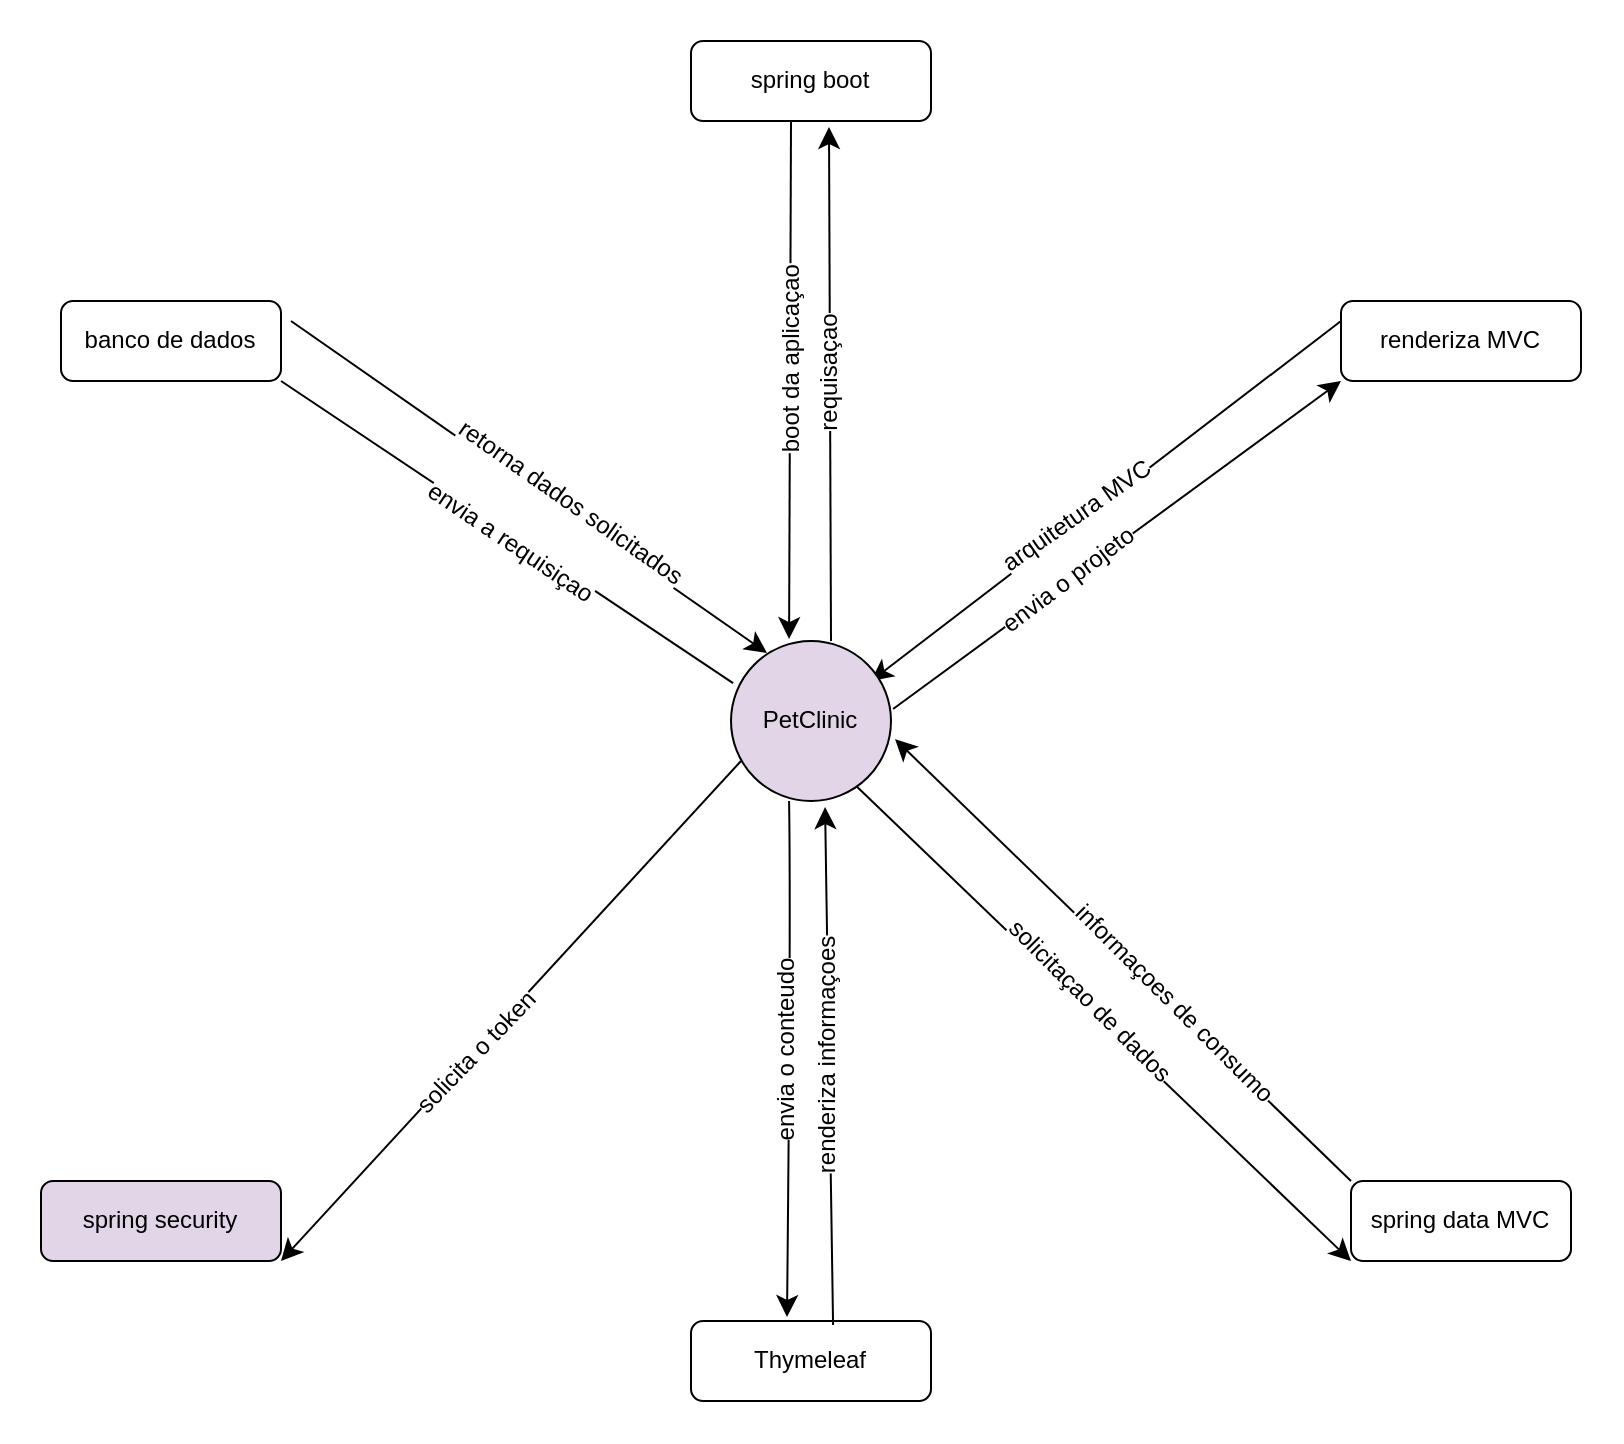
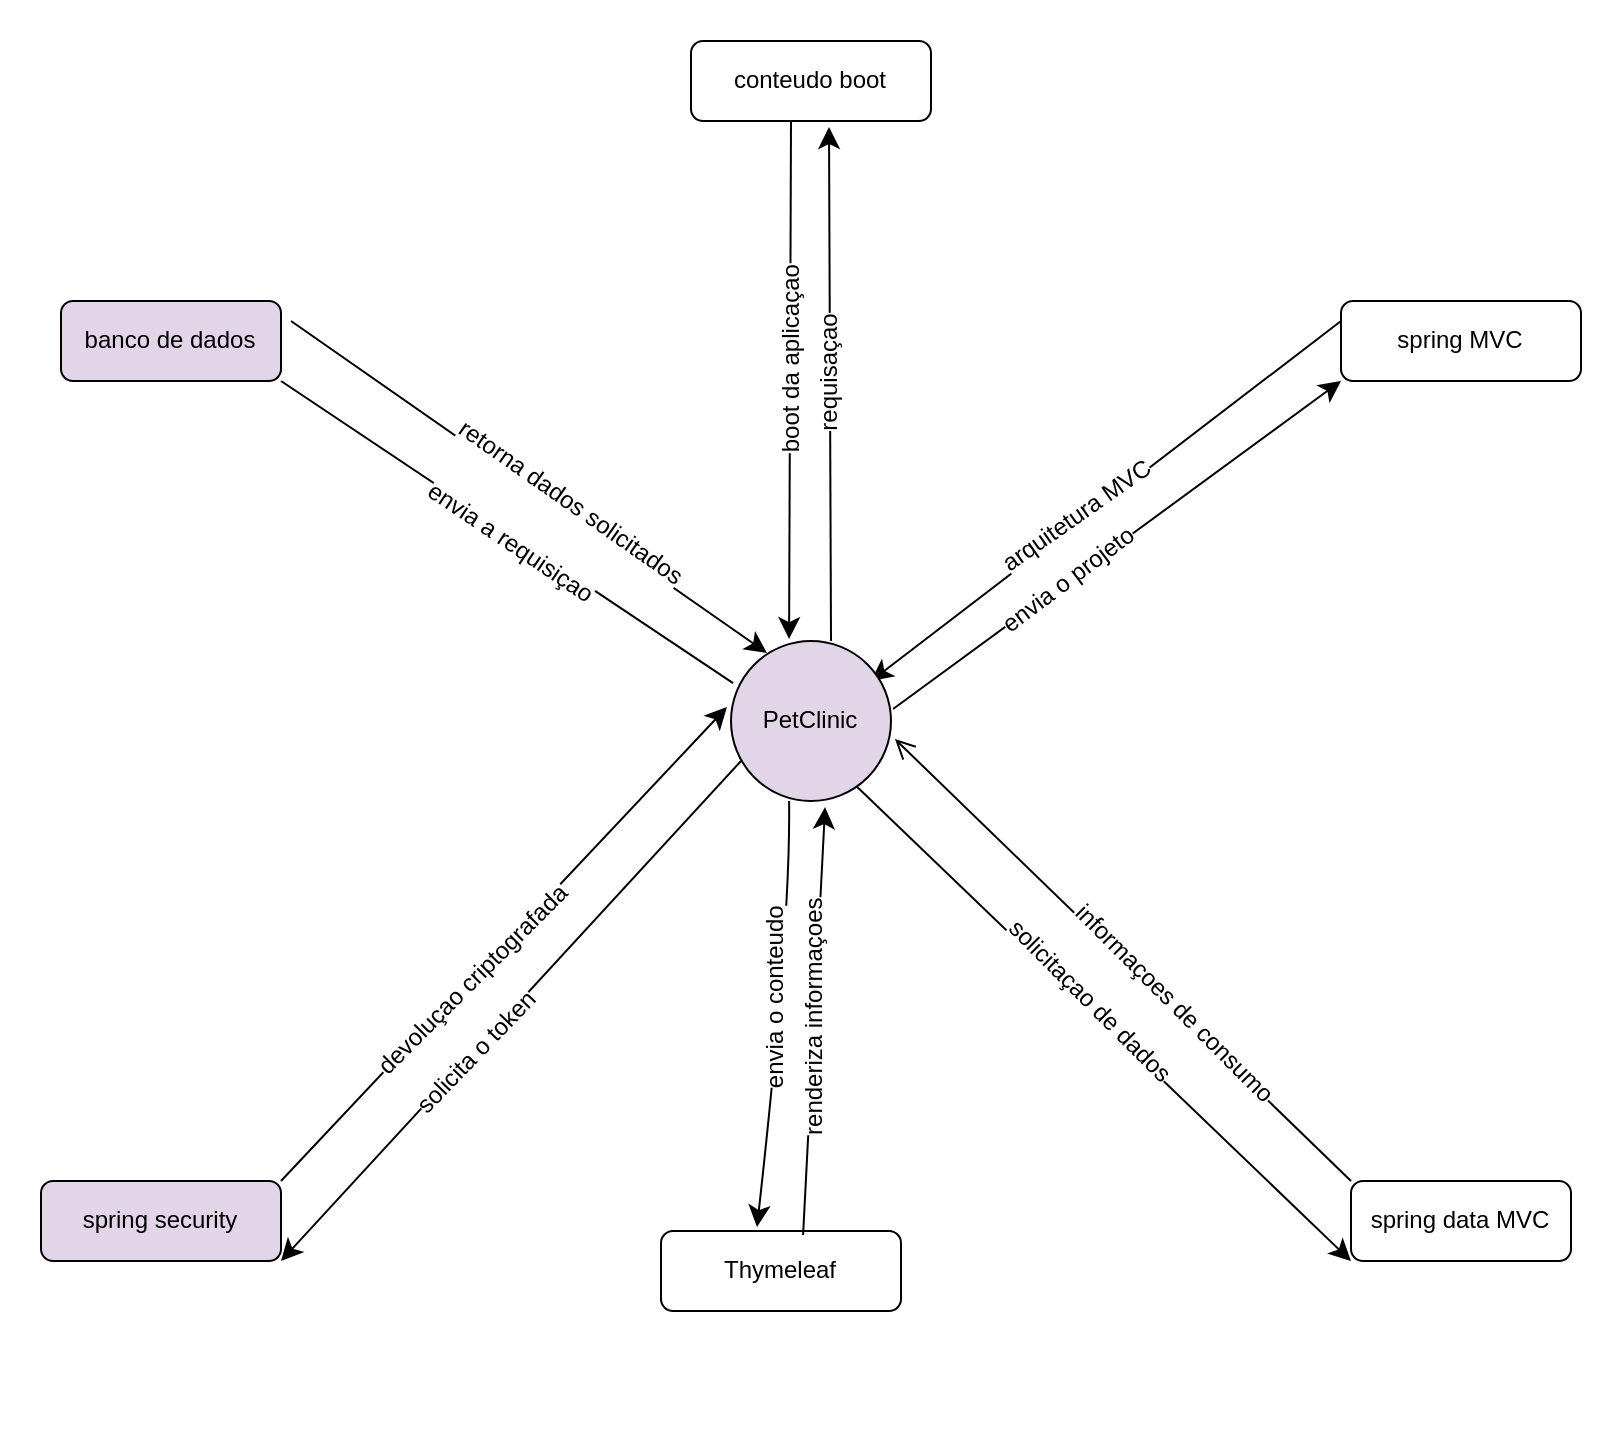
node "spring boot": label "spring boot" -> "conteudo boot"
node "banco de dados": fillcolor #ffffff -> #e1d5e7
node "renderiza MVC": label "renderiza MVC" -> "spring MVC"
edge "spring data MVC" -> "PetClinic": arrowhead classic -> open
edge "spring security" -> "PetClinic": added, label "devoluçao criptografada"
node "Thymeleaf": moved (811, 1361) -> (781, 1271)
